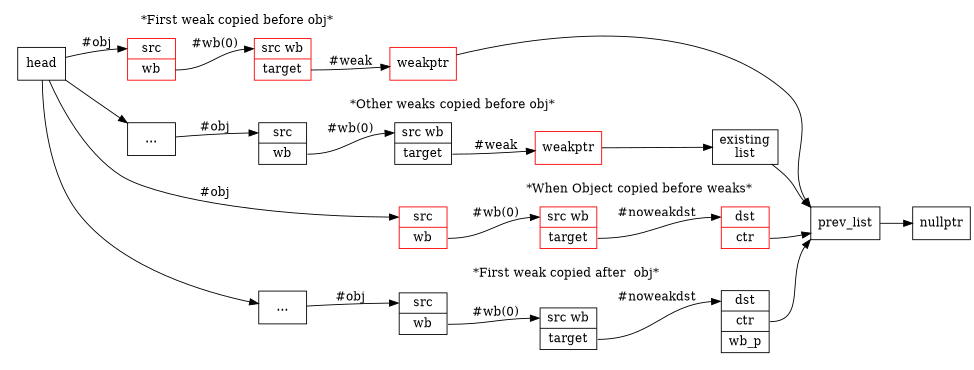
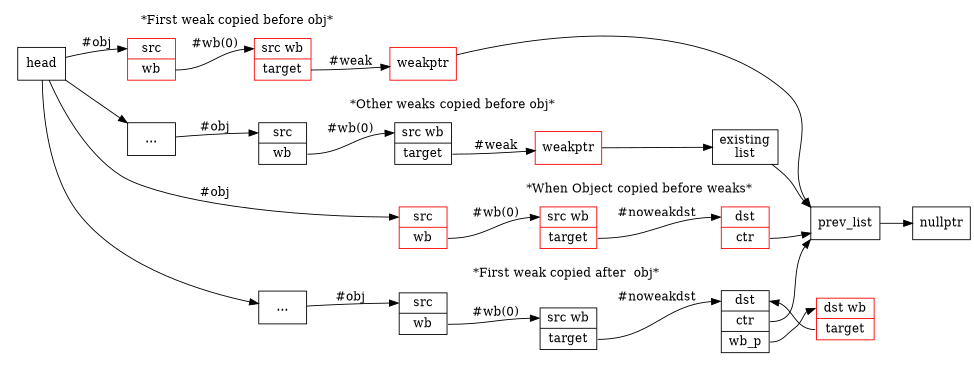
node "dst wb": added
